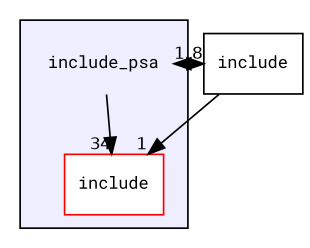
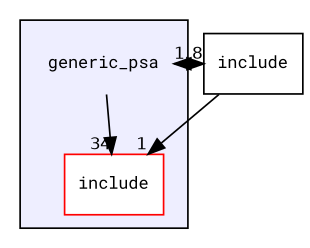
node "include_psa": label "include_psa" -> "generic_psa"
